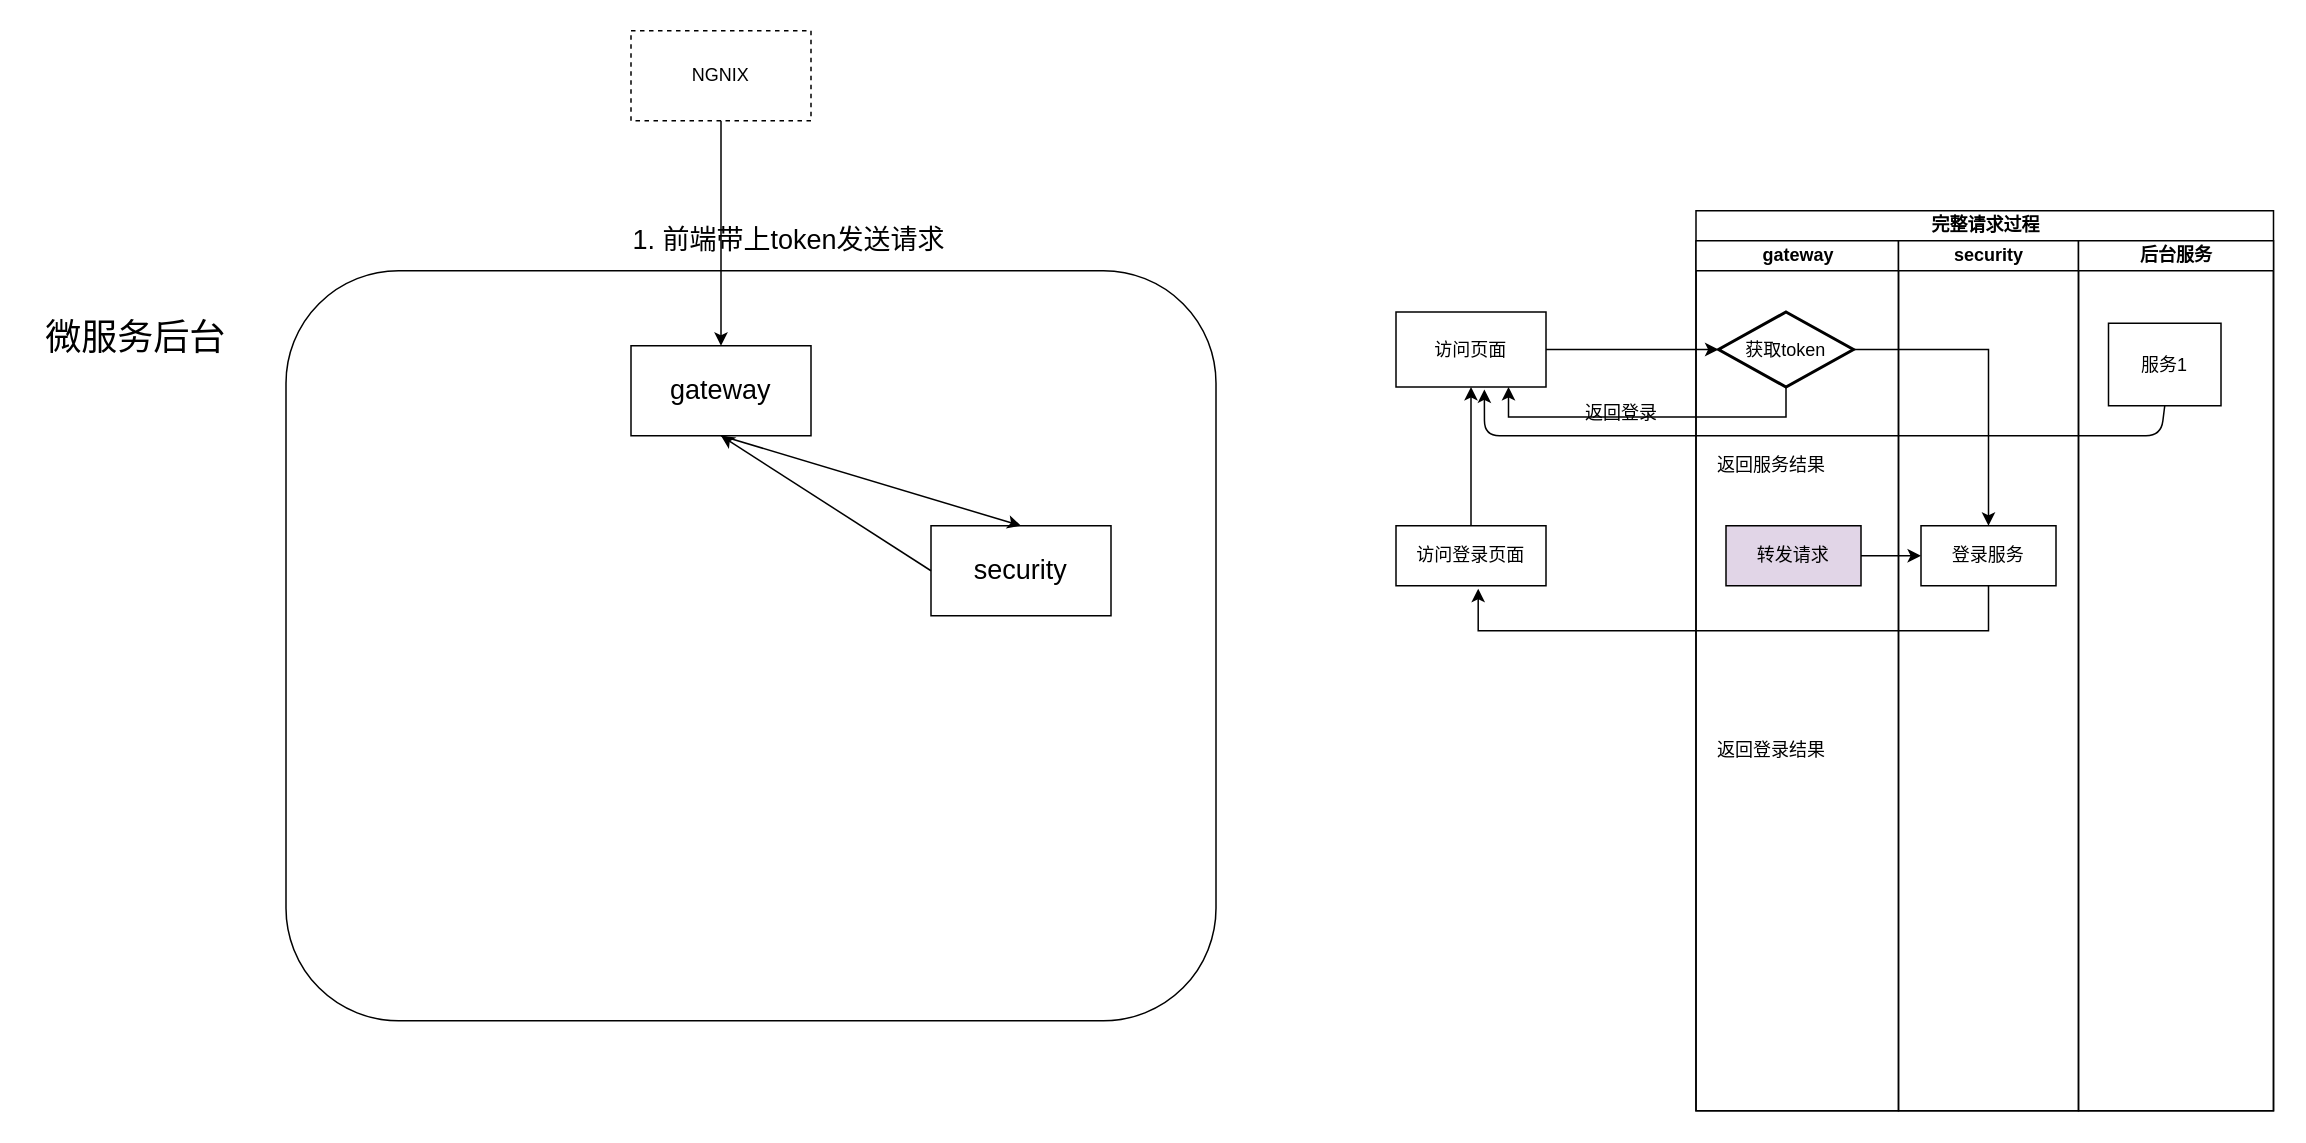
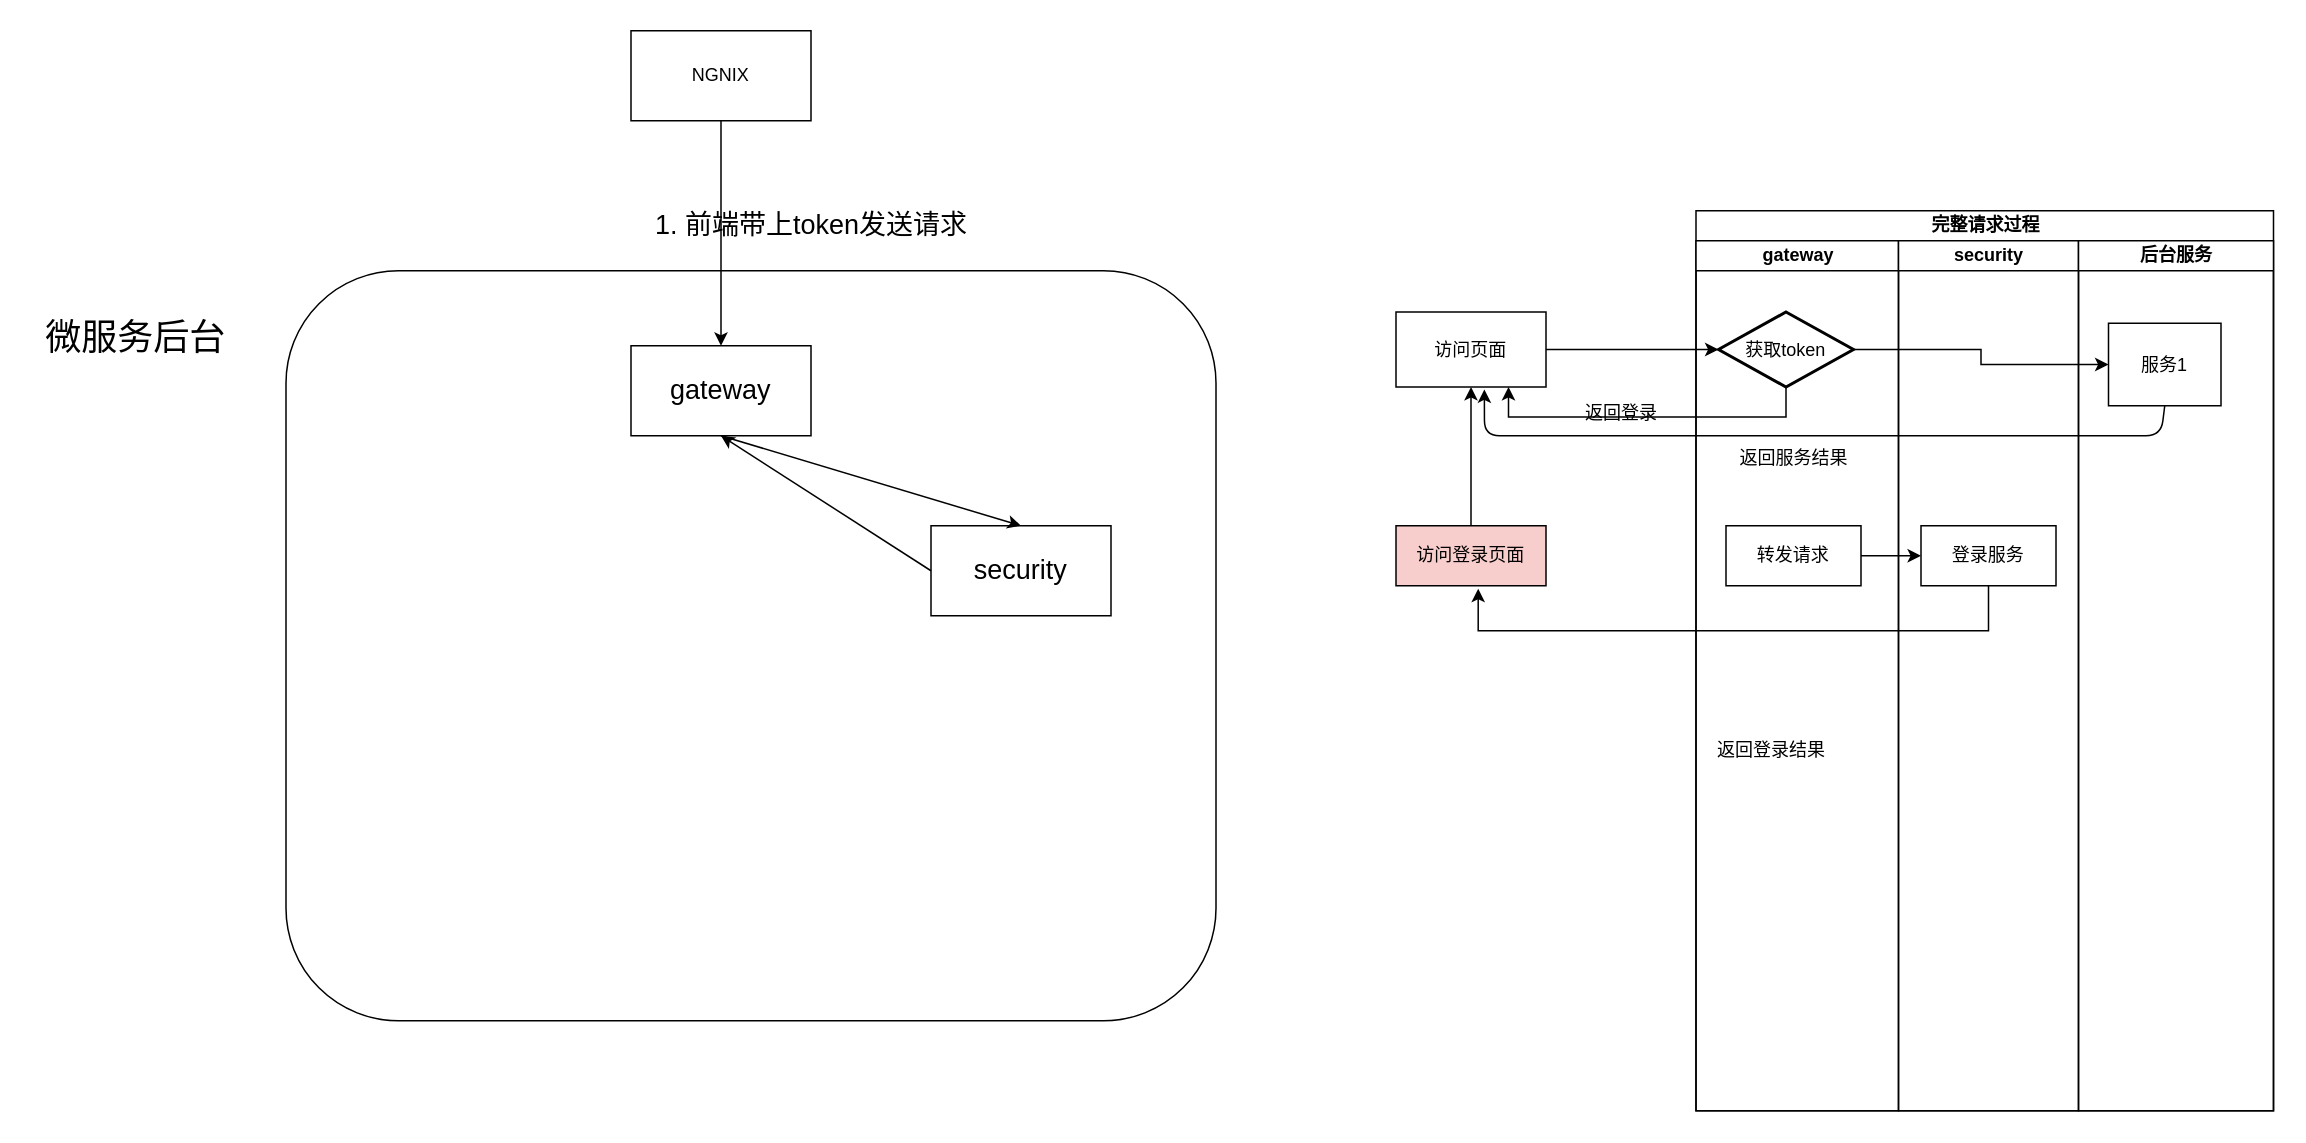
node "NGNIX": style dashed -> solid
node "1. 前端带上token发送请求": moved (788, 241) -> (811, 226)
edge "获取token" -> "登录服务": now "获取token" -> "服务1"
node "返回服务结果": moved (1771, 466) -> (1793, 458)
node "访问登录页面": fillcolor #ffffff -> #f8cecc
node "转发请求": fillcolor #e1d5e7 -> #ffffff
